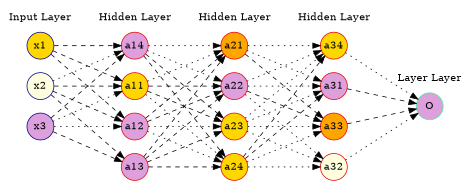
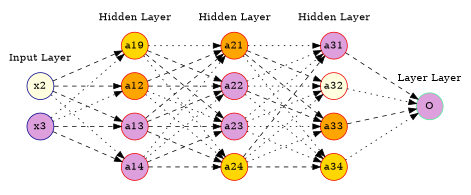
node "x1": removed
edge "a21" -> "a32": added
node "a11": label "a11" -> "a19"
node "a12": fillcolor plum -> orange
node "a23": fillcolor gold -> plum
